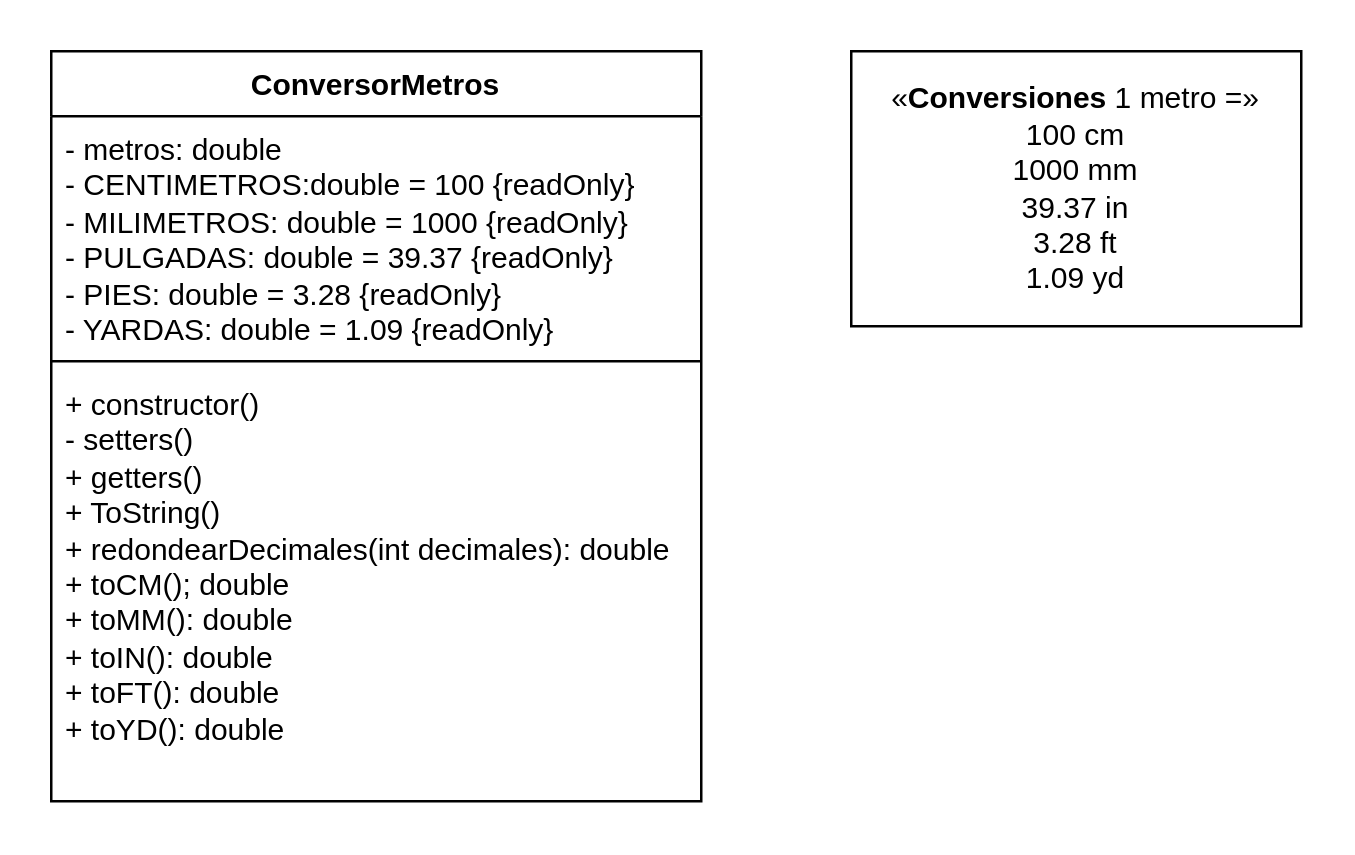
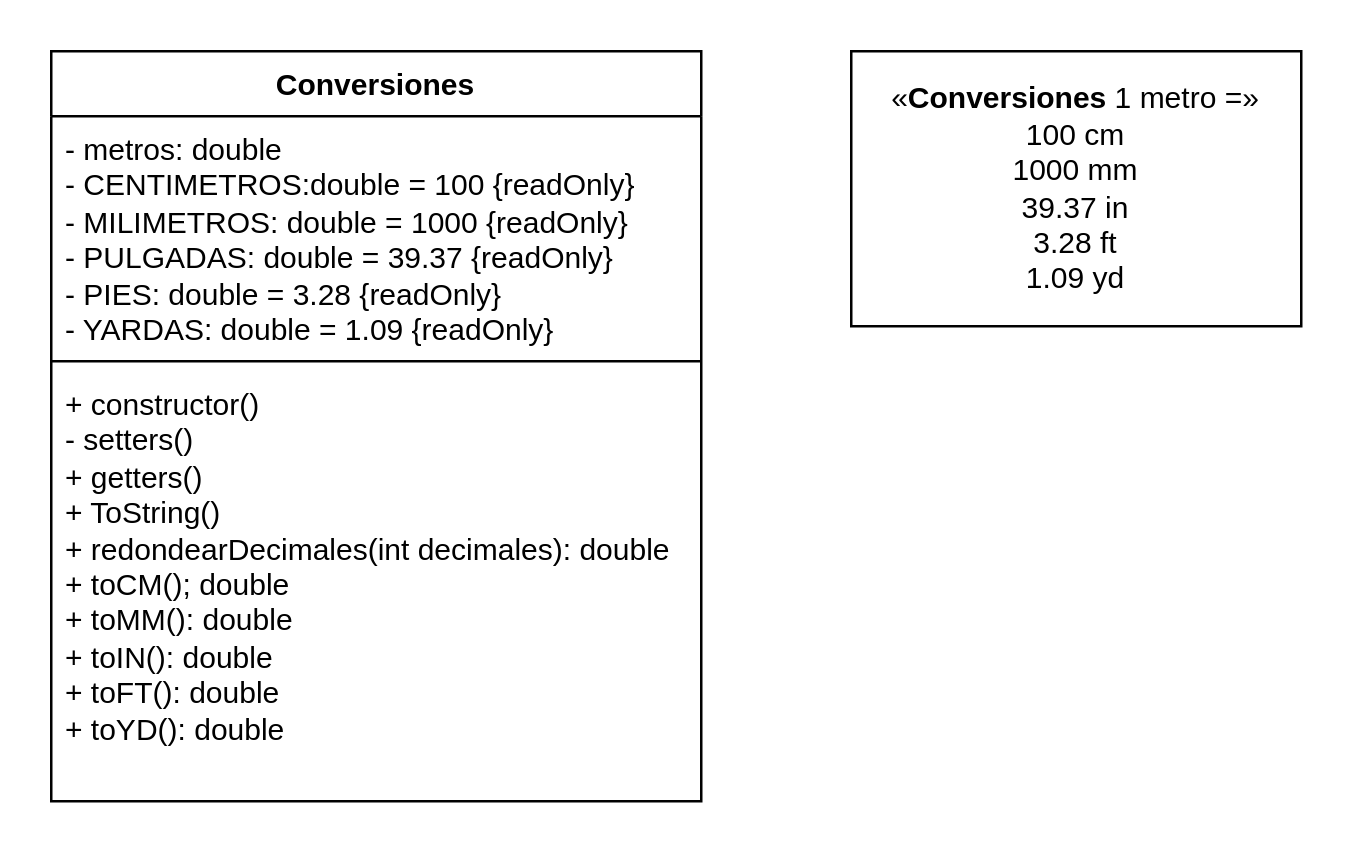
node "ConversorMetros": label "ConversorMetros" -> "Conversiones"
